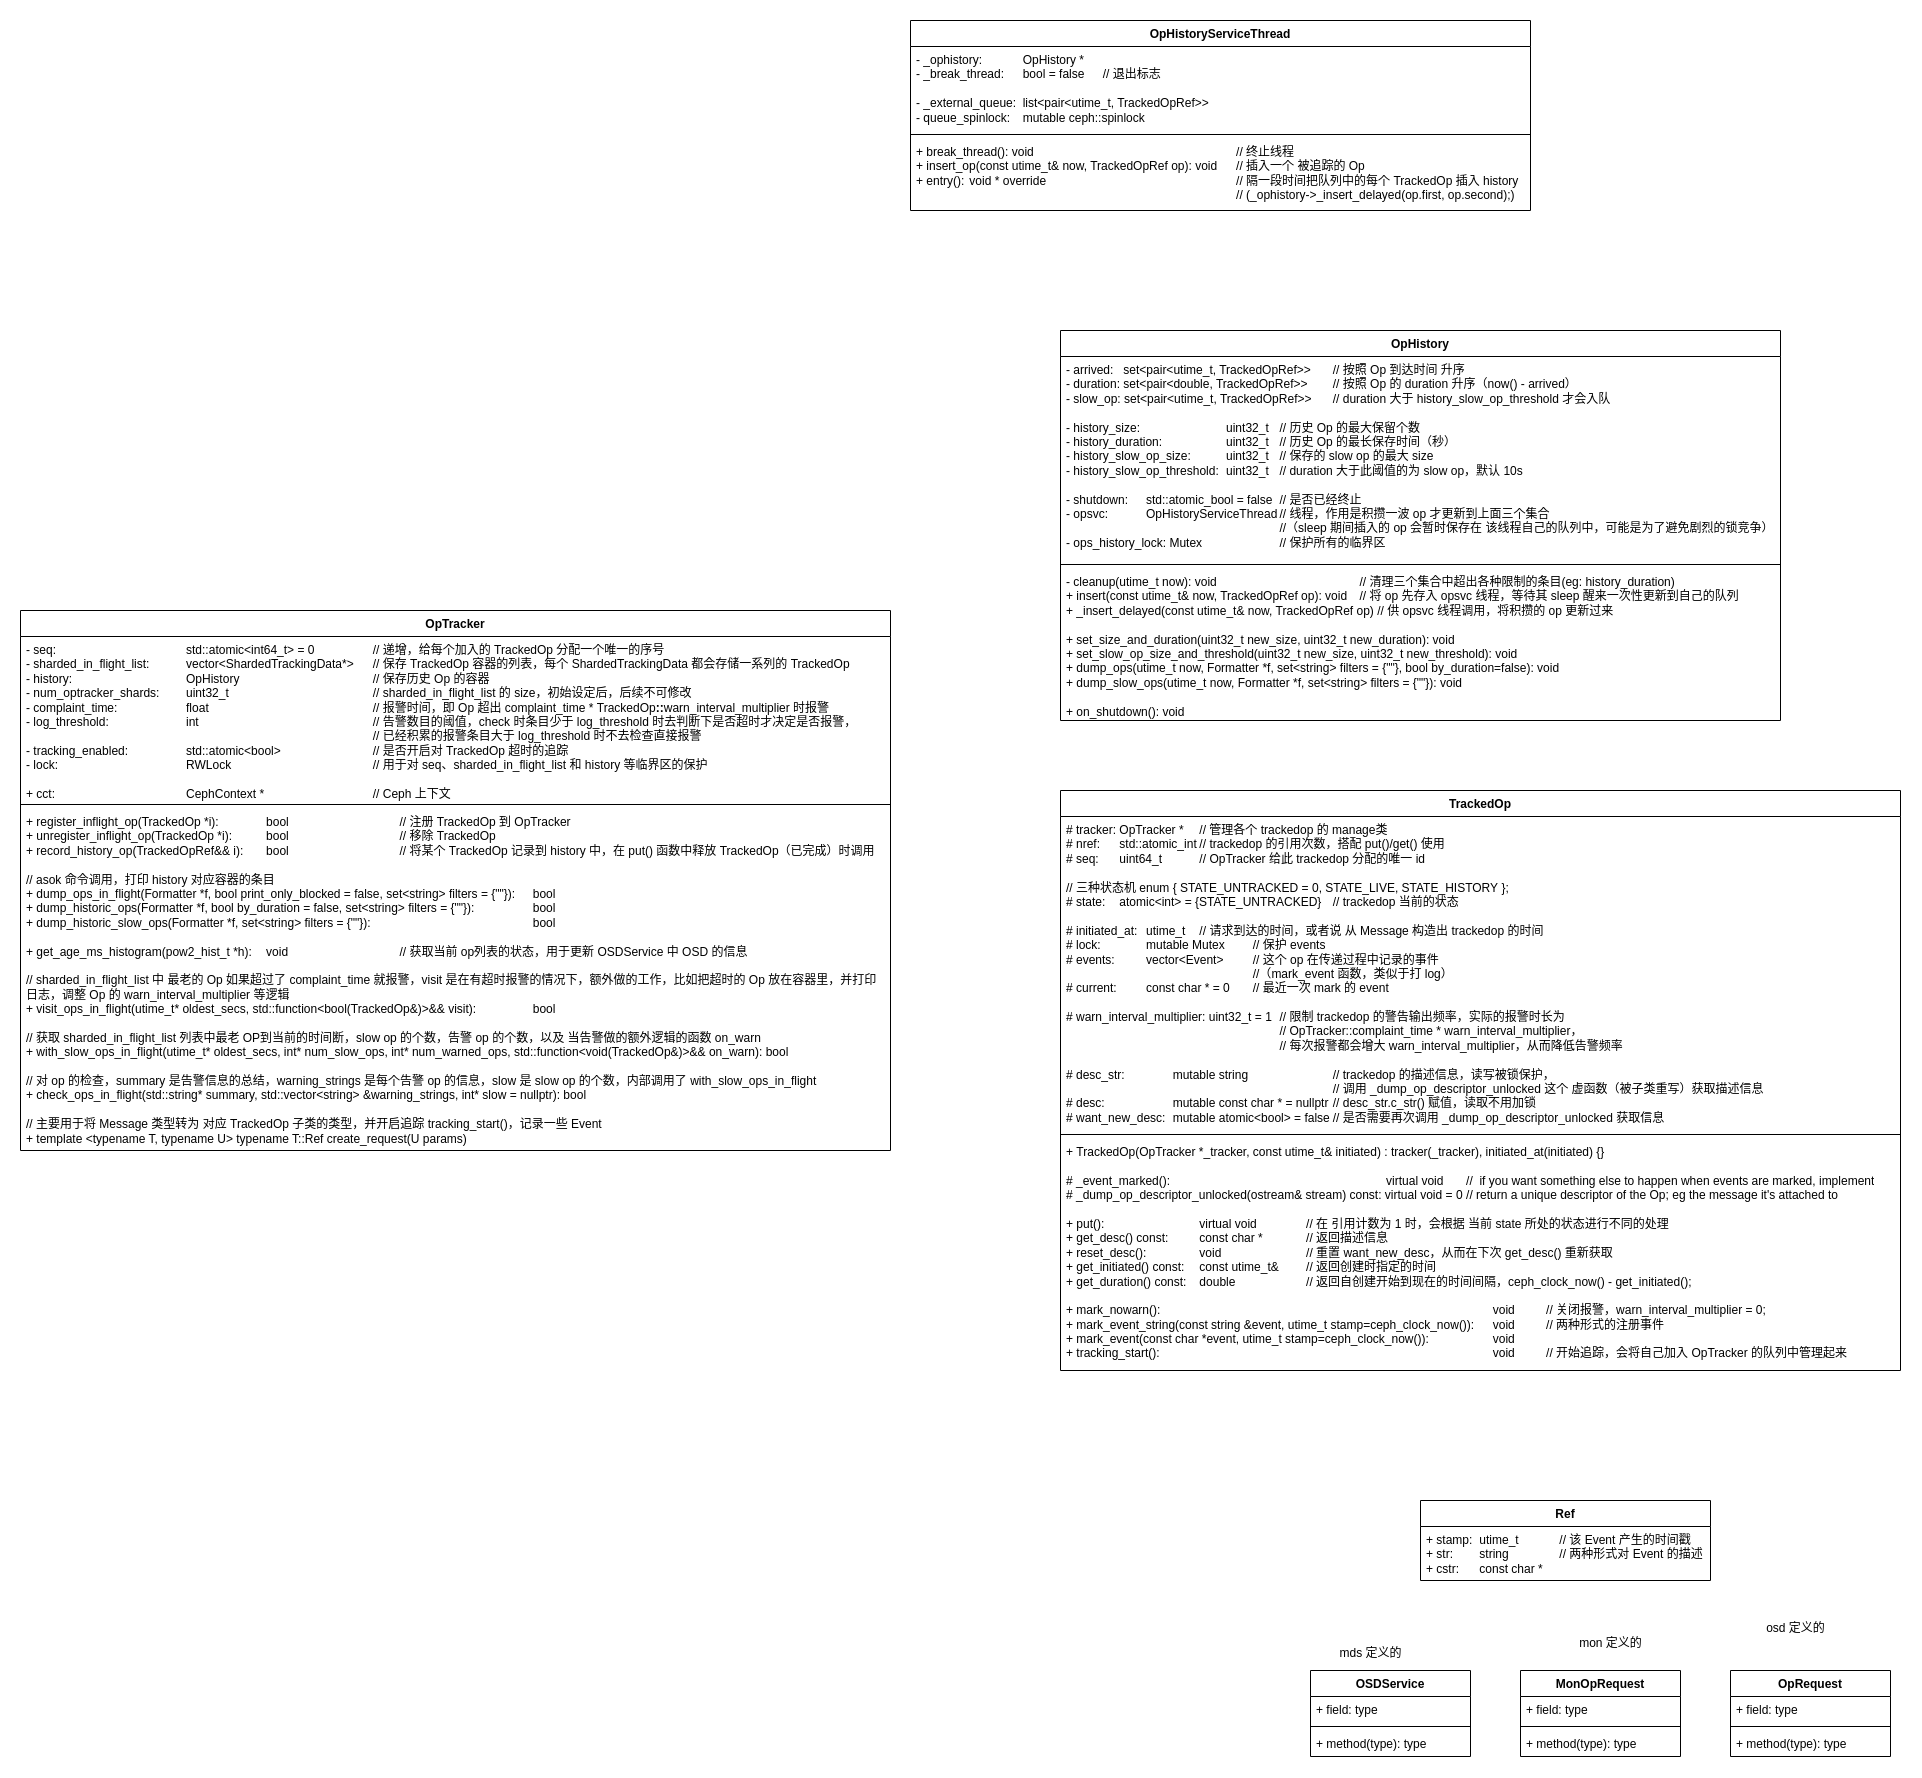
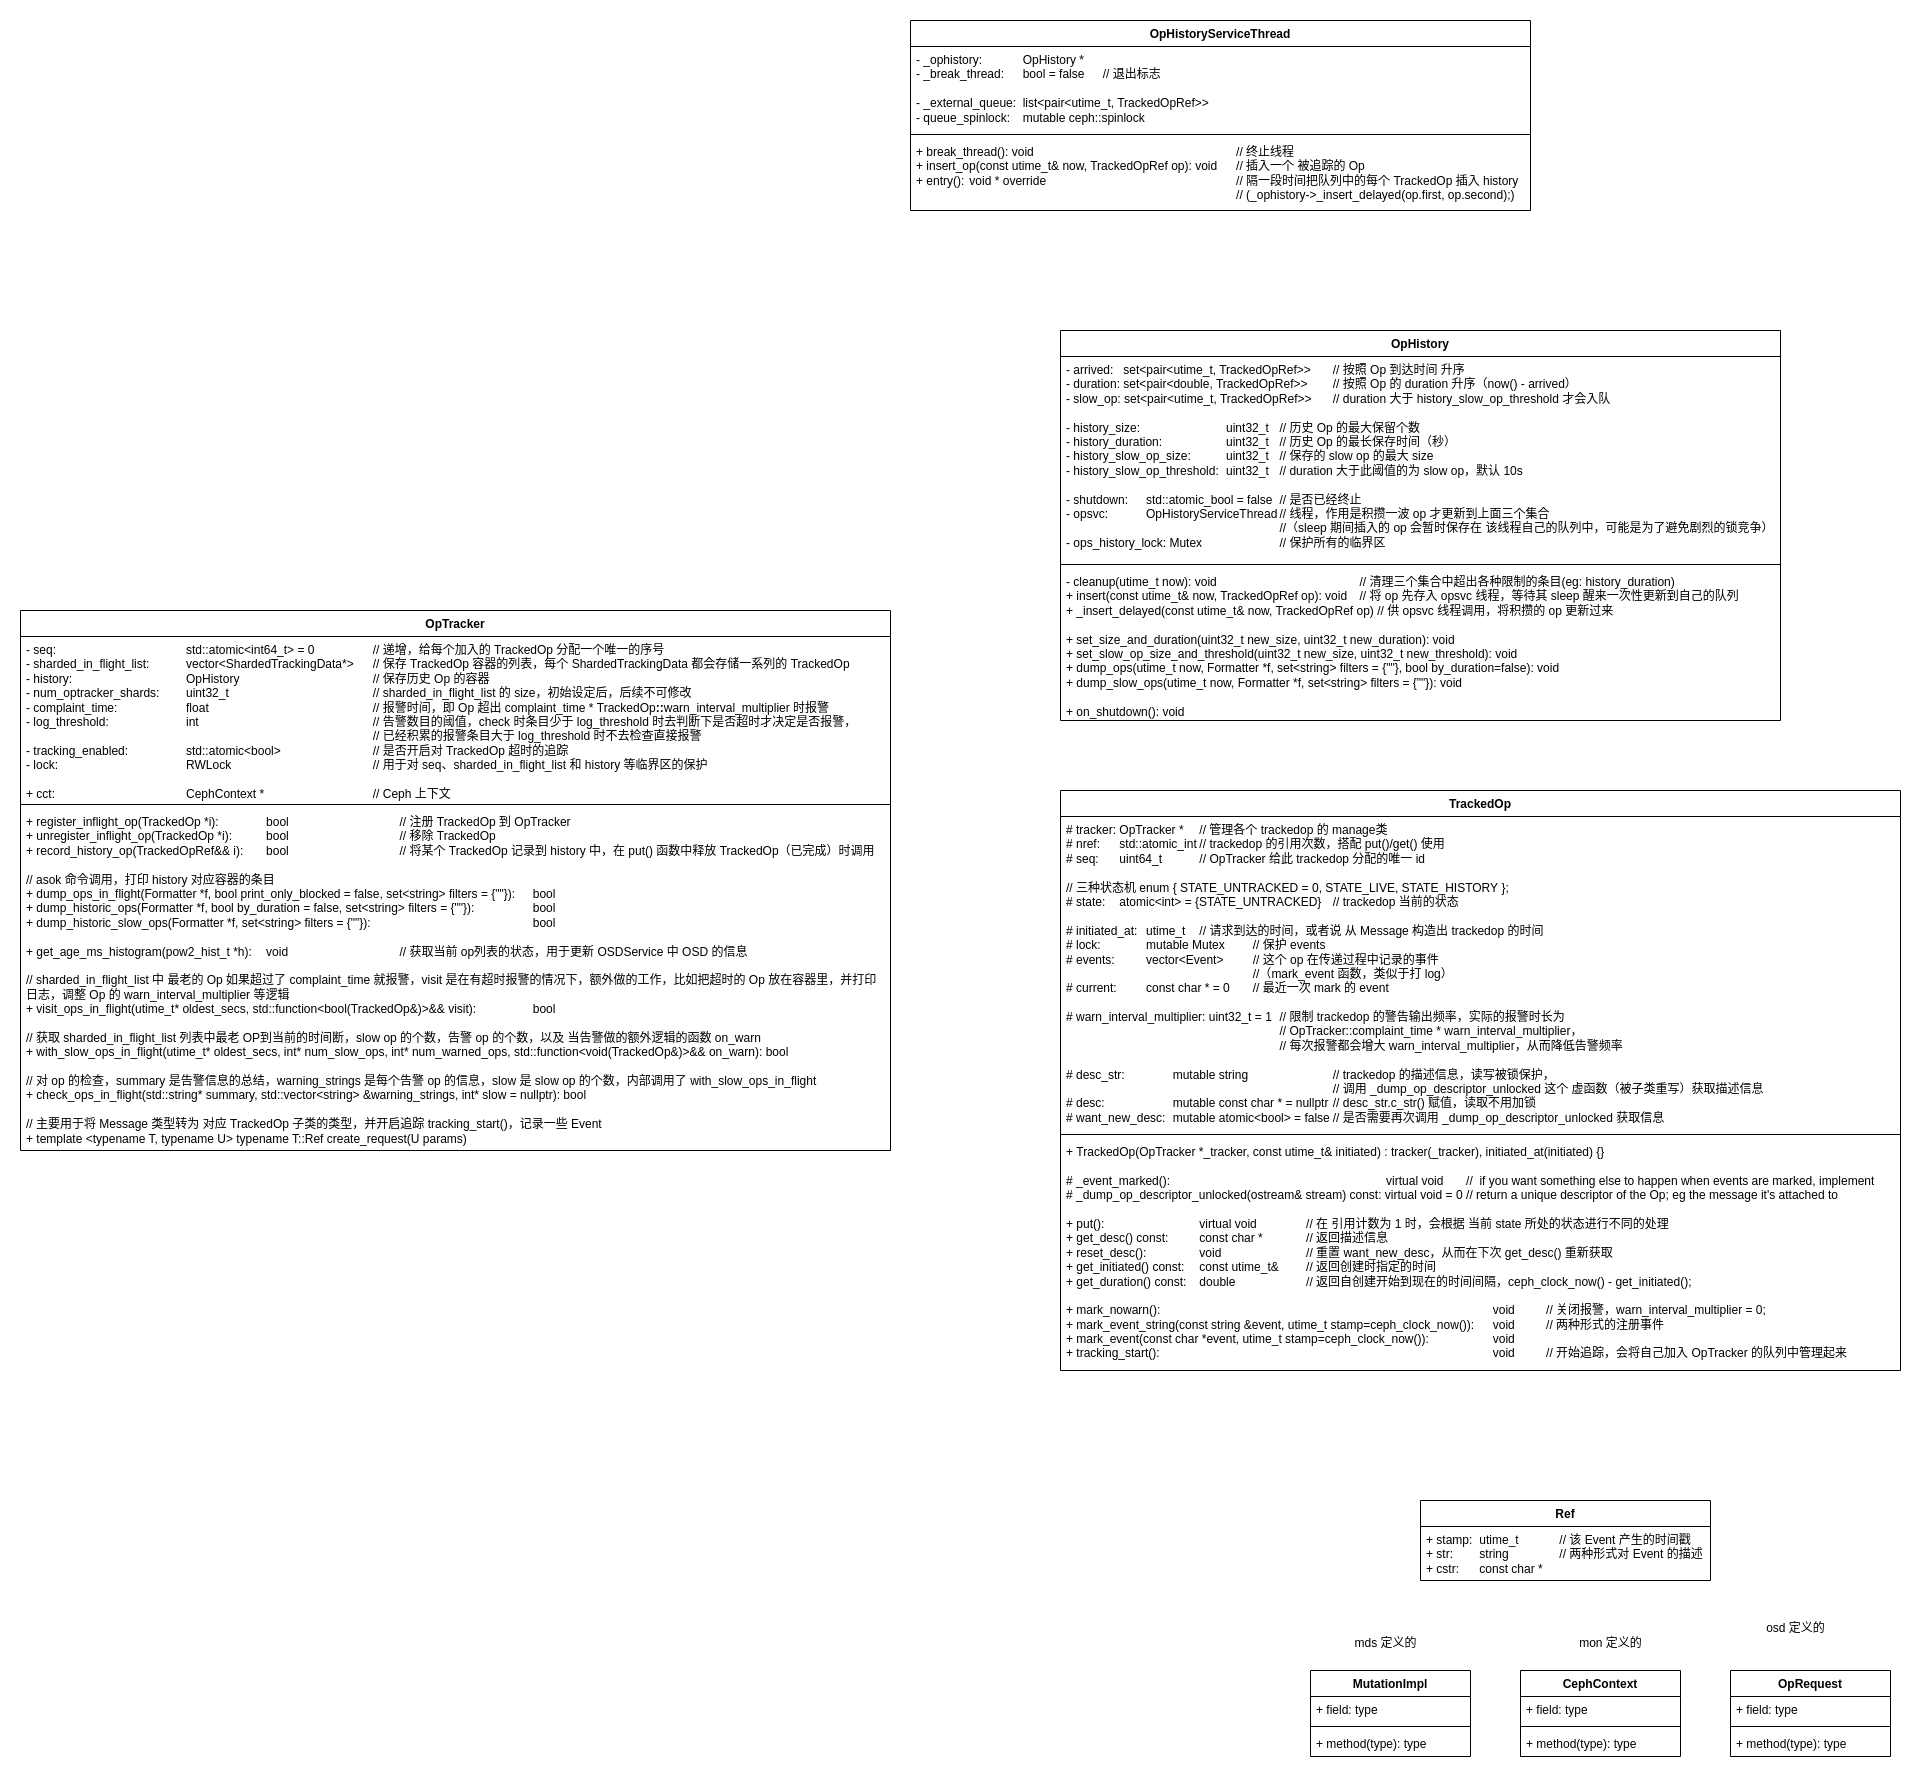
node "mds 定义的": moved (1371, 1654) -> (1386, 1644)
node "OSDService": label "OSDService" -> "MutationImpl"
node "MonOpRequest": label "MonOpRequest" -> "CephContext"
